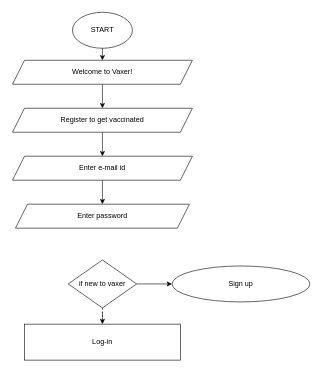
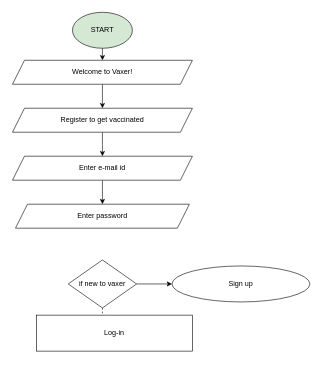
node "START": fillcolor #ffffff -> #d5e8d4
node "Log-in": moved (102, 342) -> (114, 333)
